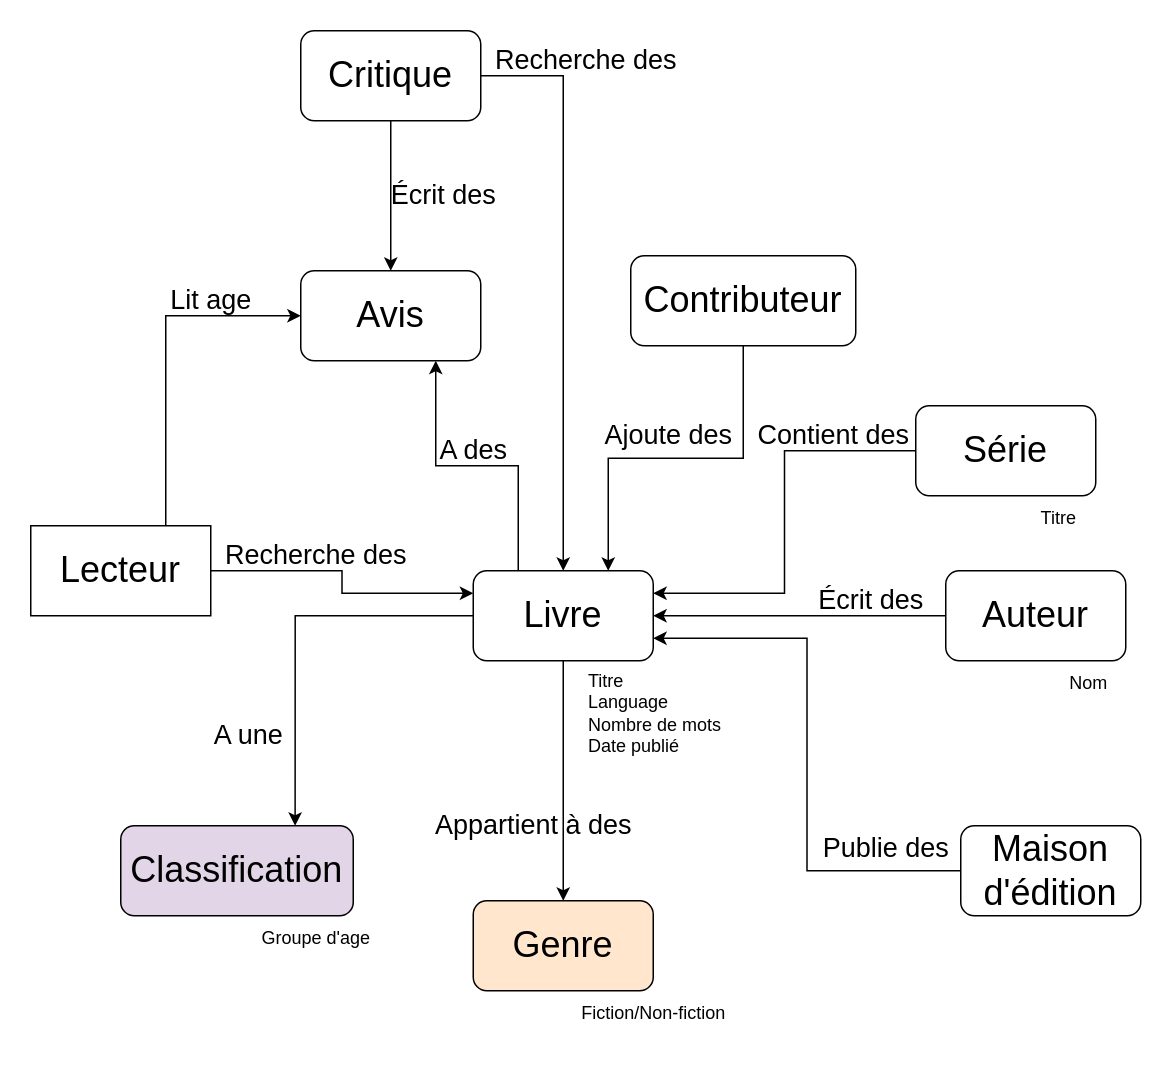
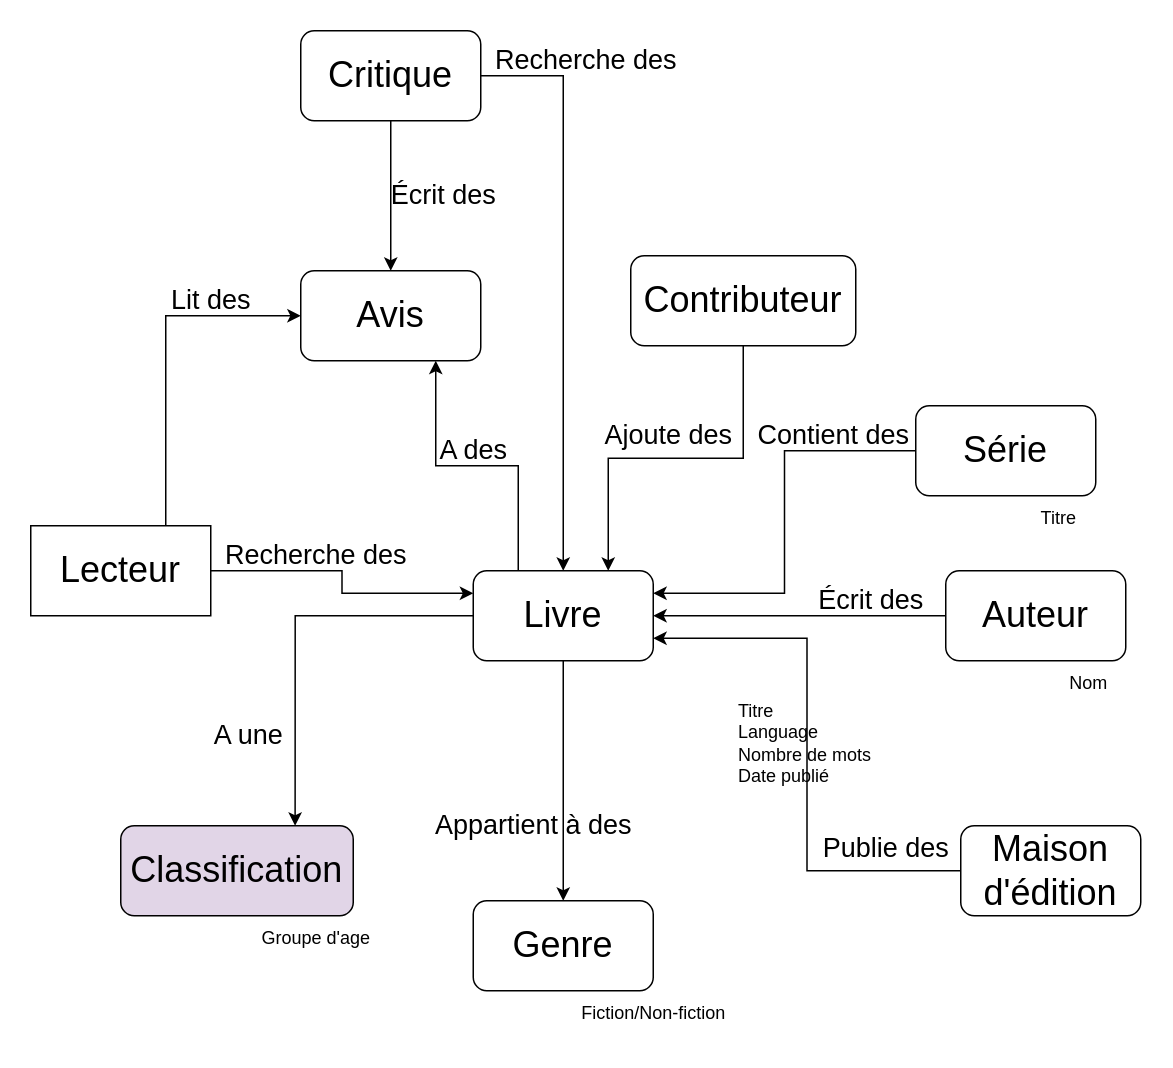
node "Lit age": label "Lit age" -> "Lit des"
node "Titre Language Nombre de mots Date publié": moved (668, 713) -> (818, 743)
node "Genre": fillcolor #ffe6cc -> #ffffff
